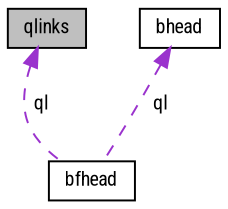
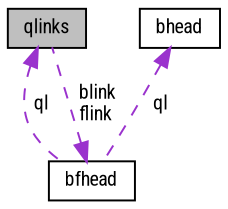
edge "qlinks" -> "bfhead": added, label "blink flink"
